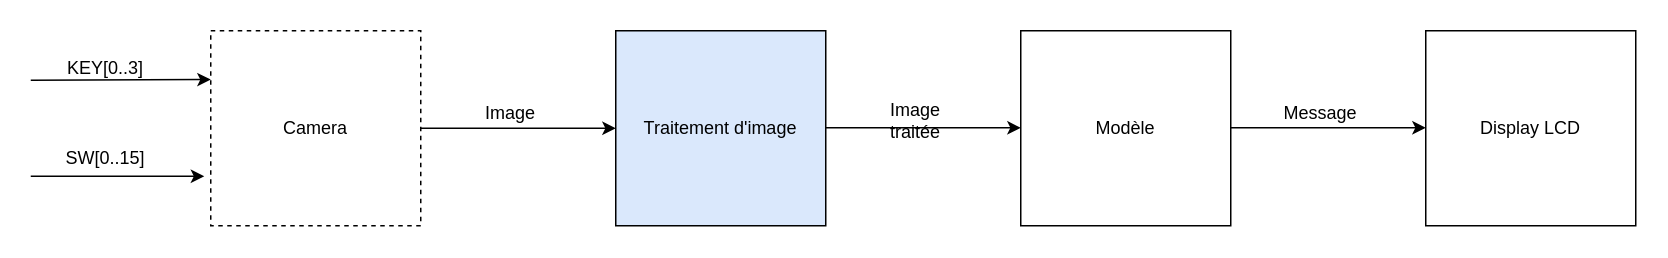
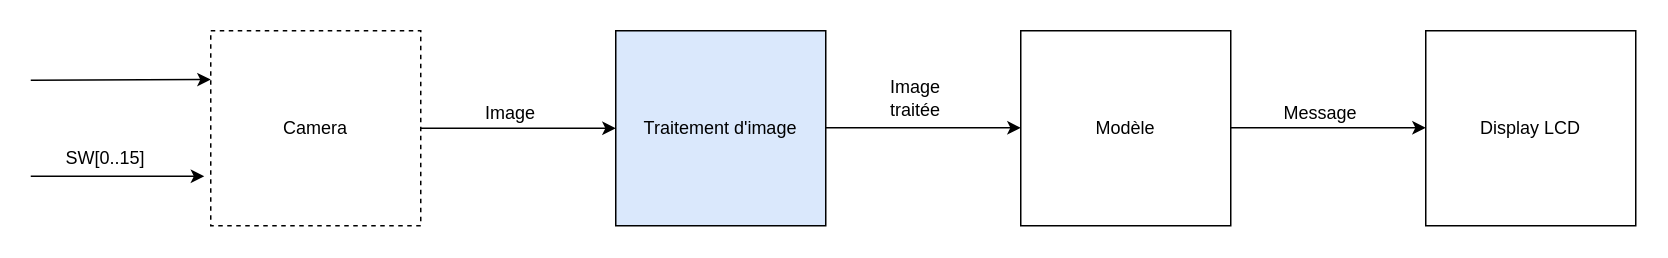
node "KEY[0..3]": removed
node "Image traitée": moved (916, 121) -> (916, 98)
